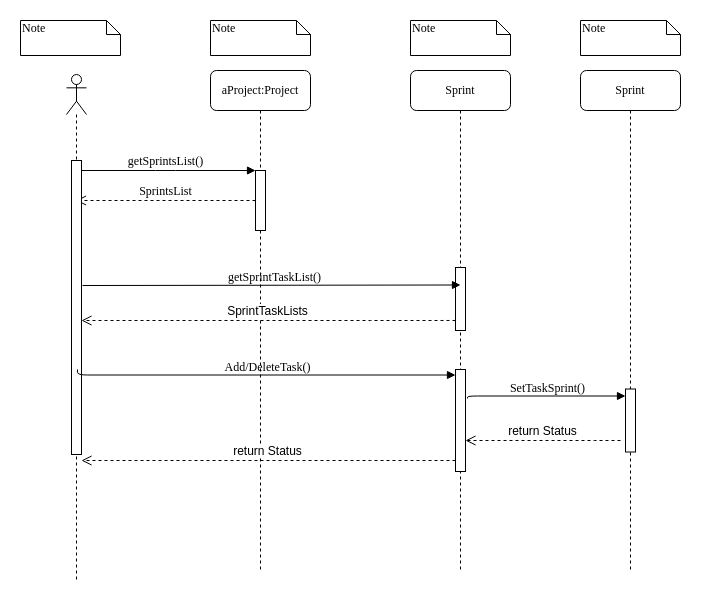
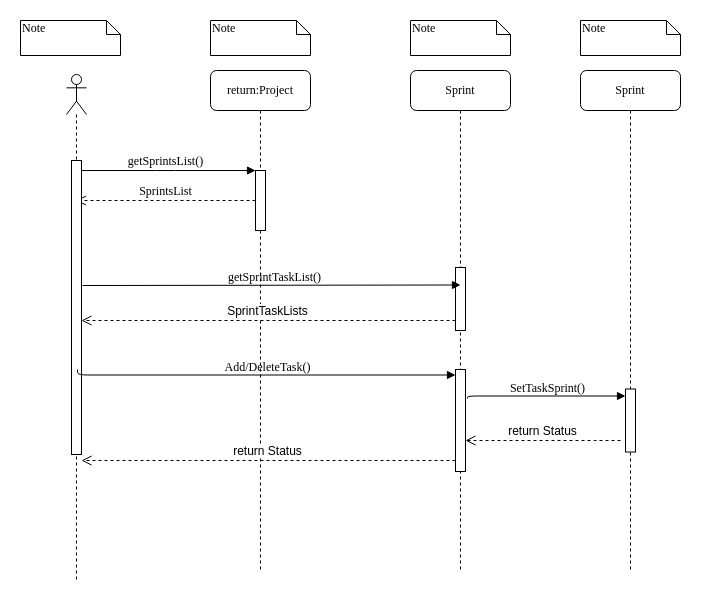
node "aProject:Project": label "aProject:Project" -> "return:Project"
